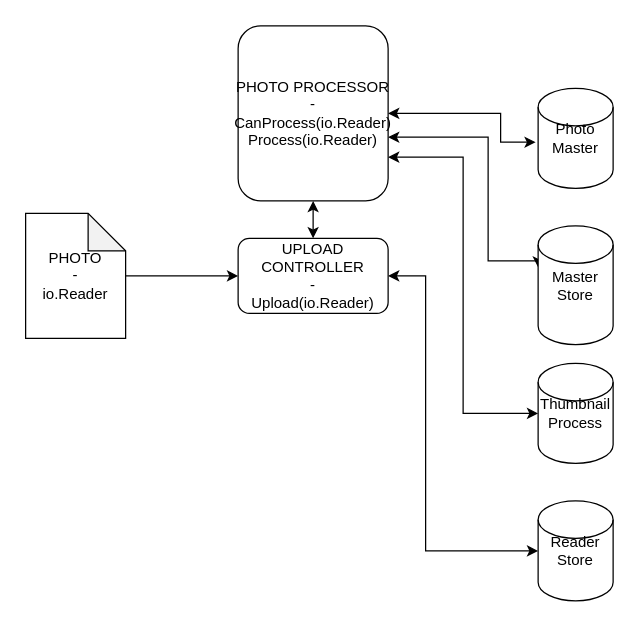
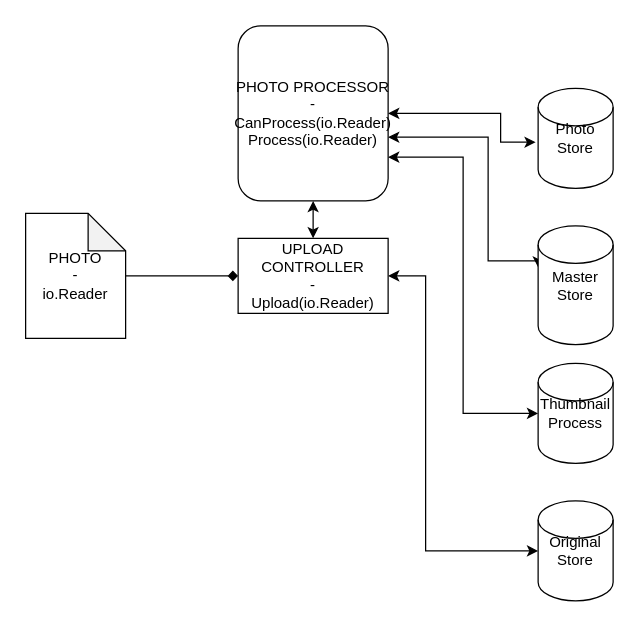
node "Photo Master": label "Photo Master" -> "Photo Store"
edge "PHOTO - io.Reader" -> "UPLOAD CONTROLLER - Upload(io.Reader)": arrowhead classic -> diamond
node "UPLOAD CONTROLLER - Upload(io.Reader)": shape rounded rectangle -> rectangle
node "Reader Store": label "Reader Store" -> "Original Store"
